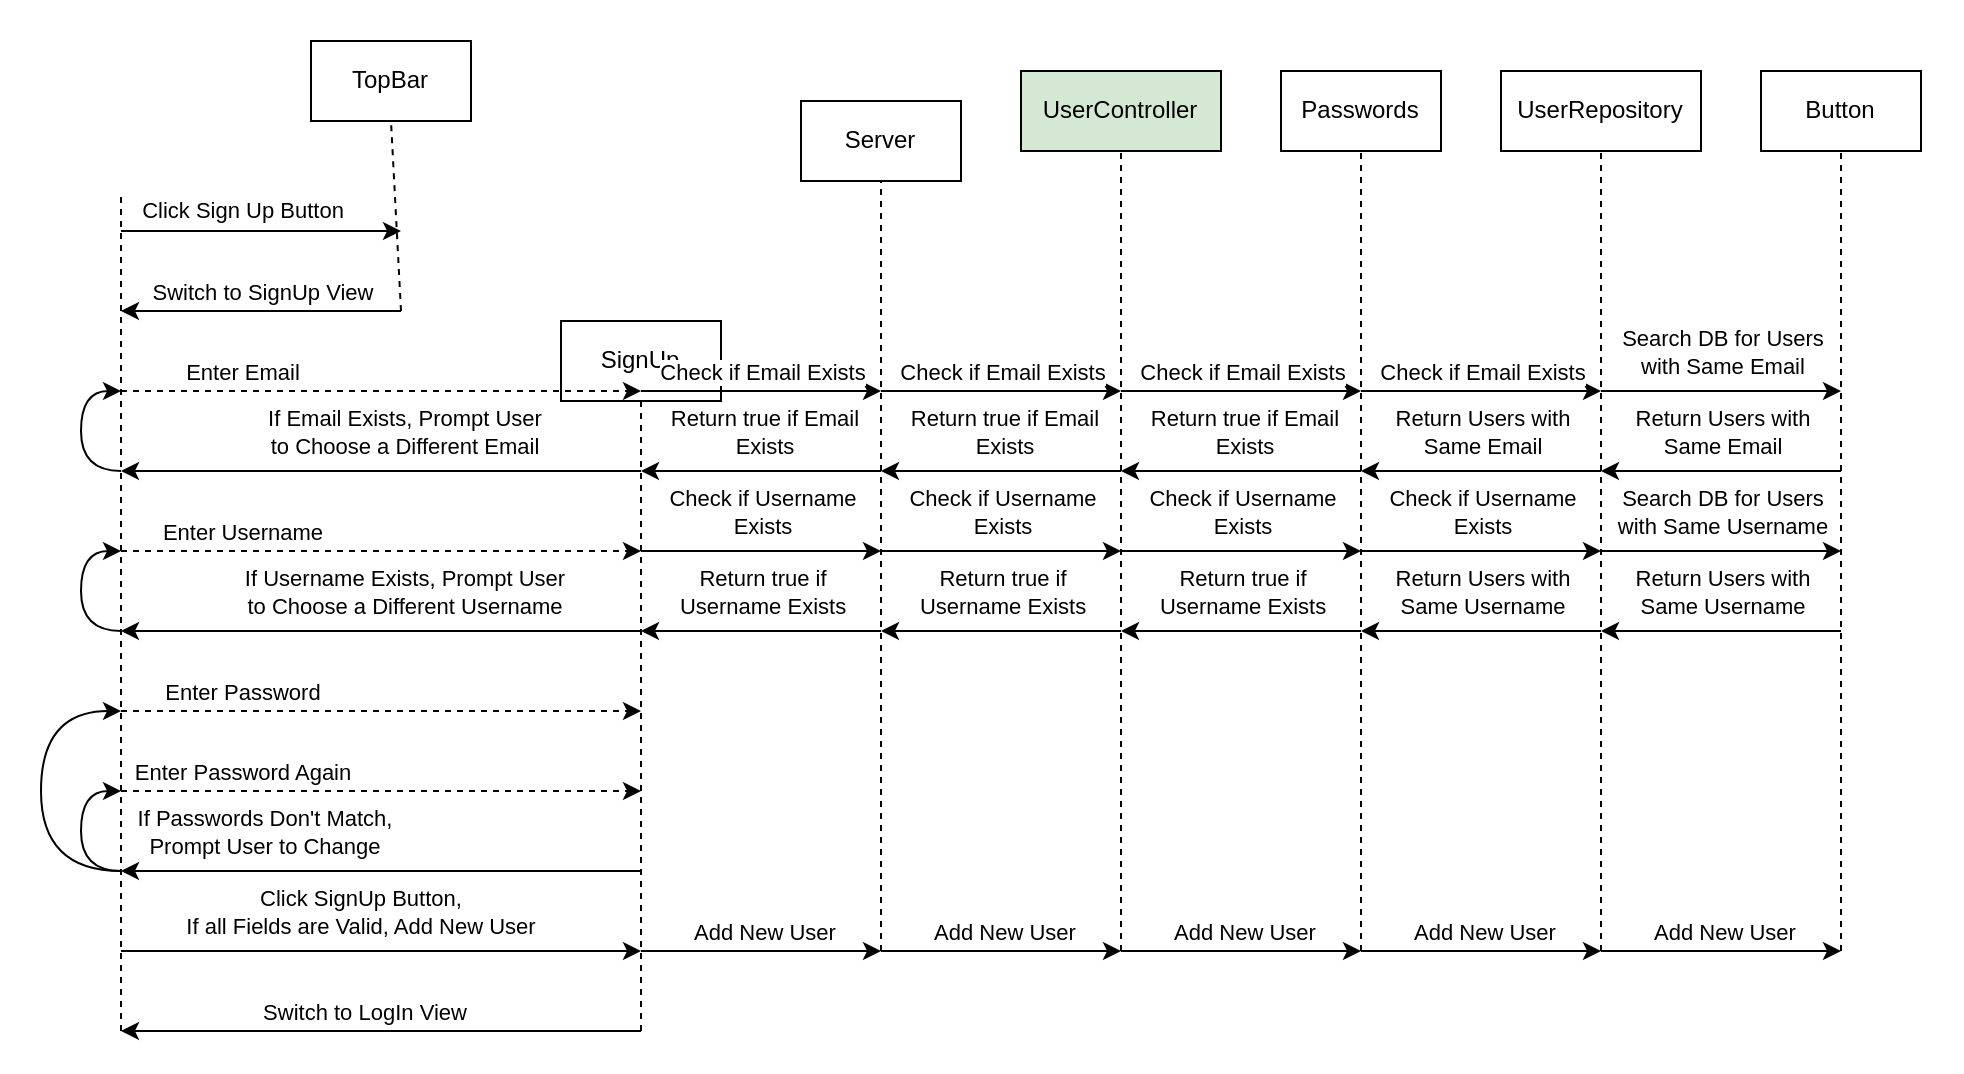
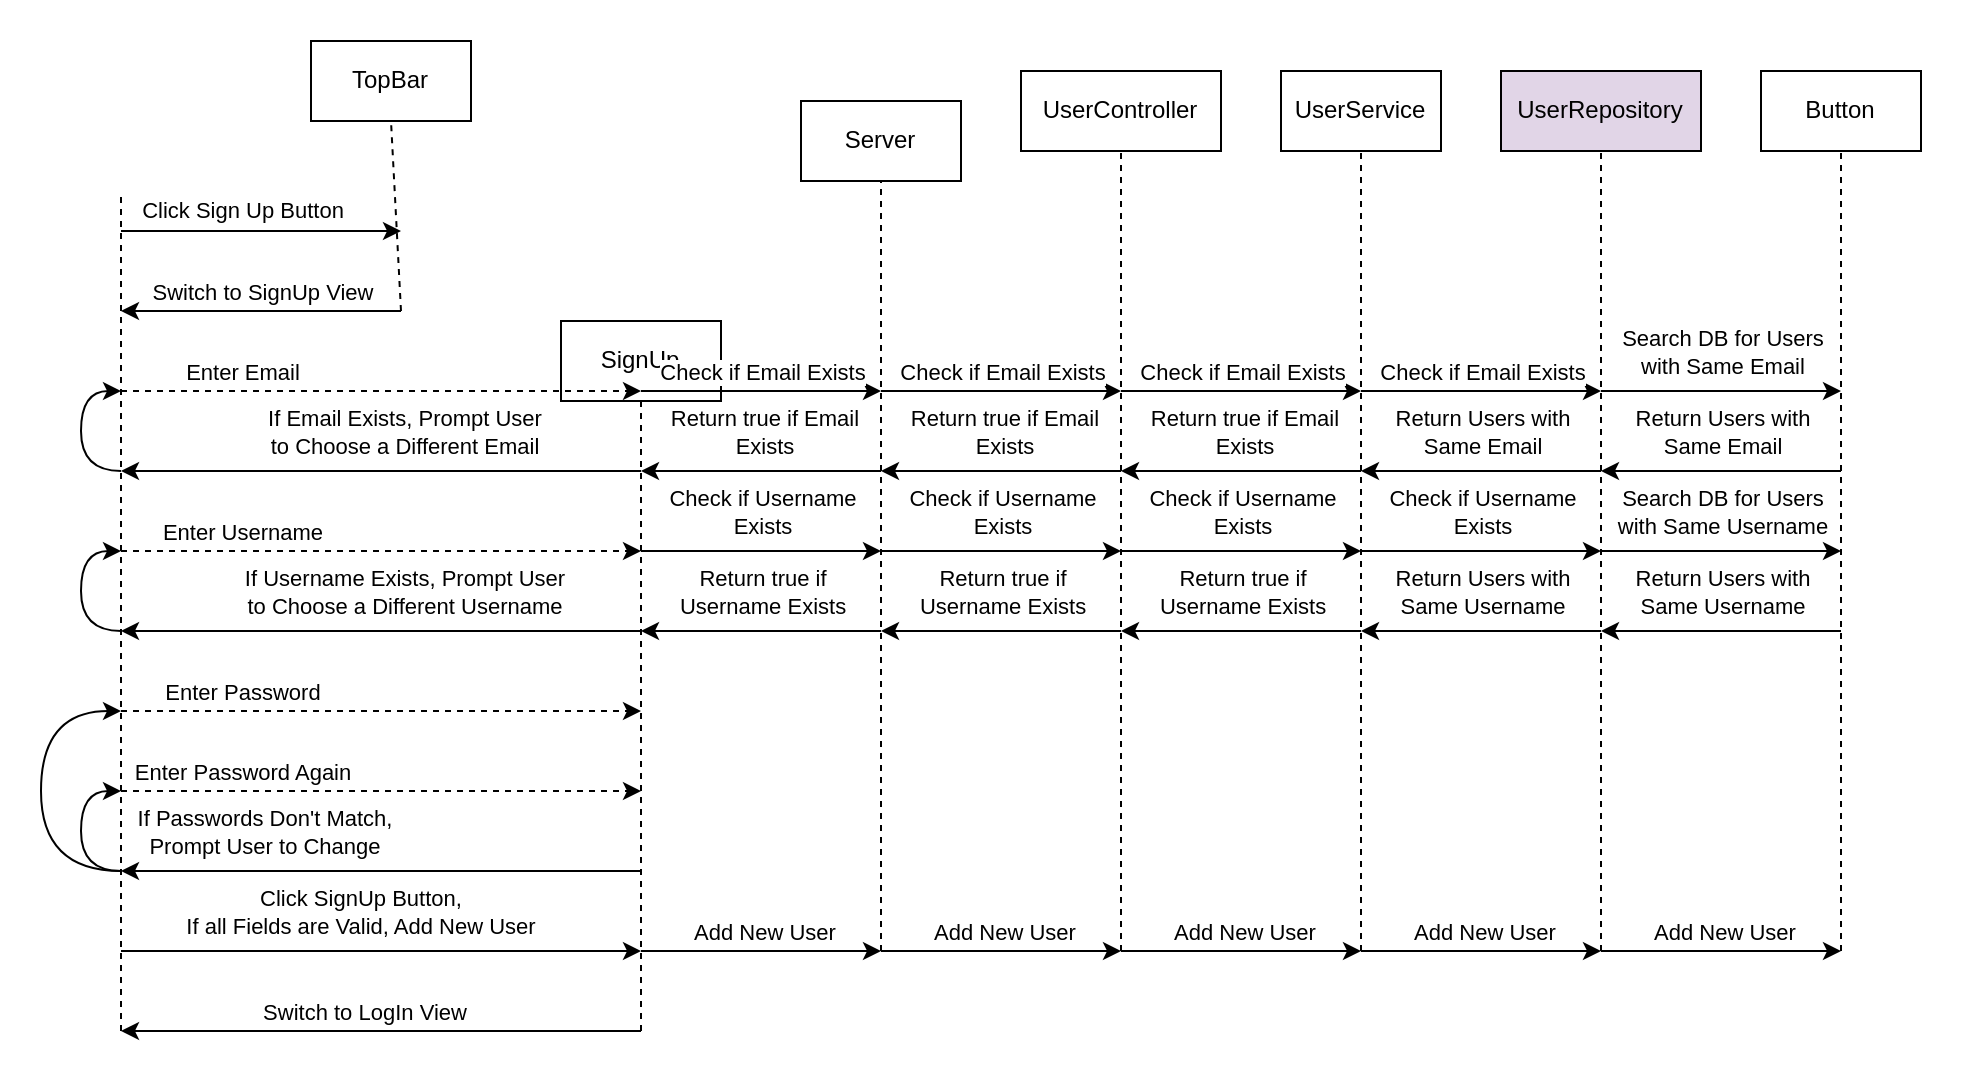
node "UserController": fillcolor #d5e8d4 -> #ffffff
node "Passwords": label "Passwords" -> "UserService"
node "UserRepository": fillcolor #ffffff -> #e1d5e7
